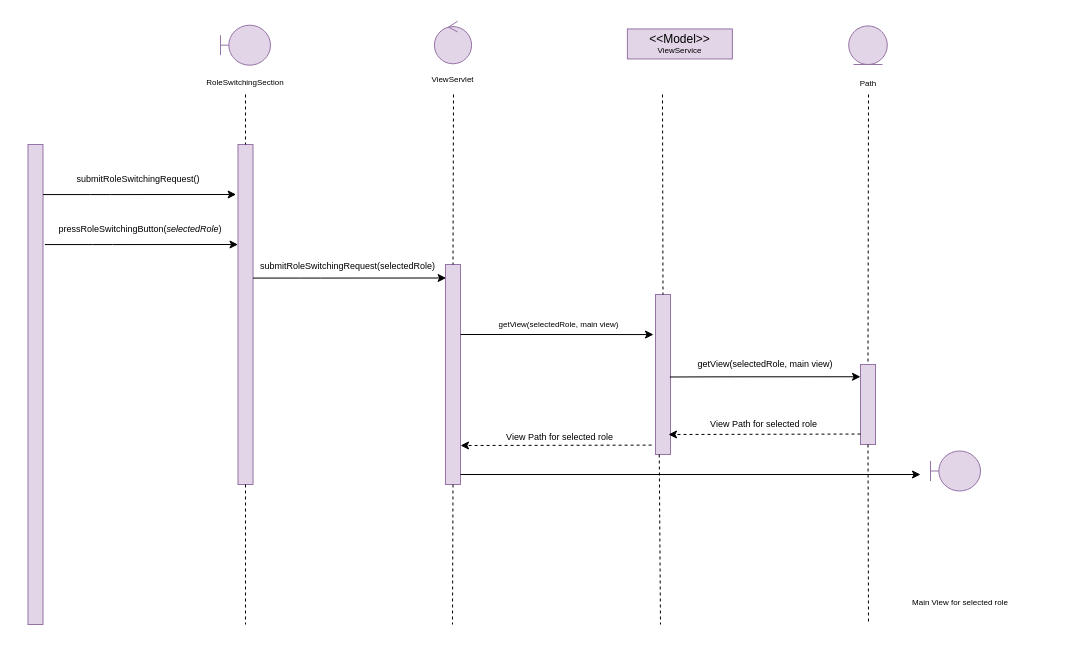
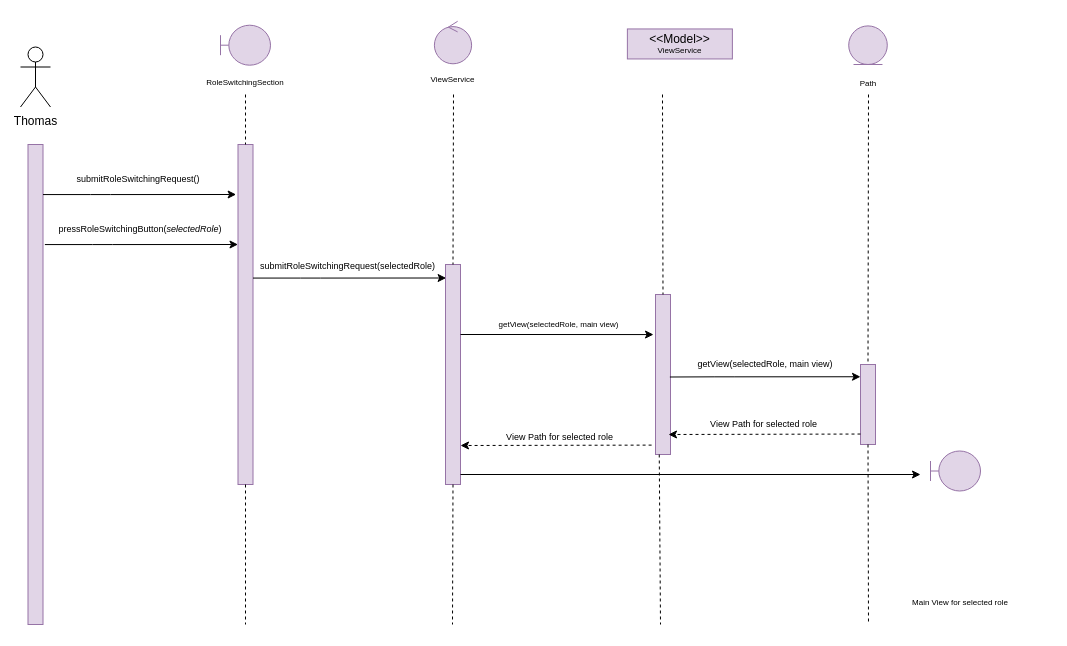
node "Thomas": added
node "ViewServlet": label "ViewServlet" -> "ViewService"
